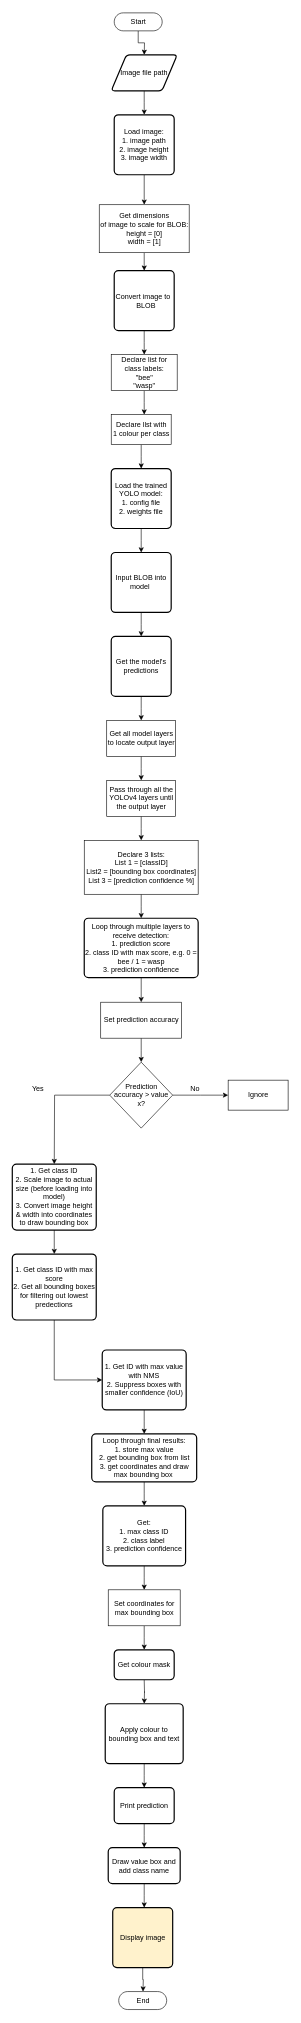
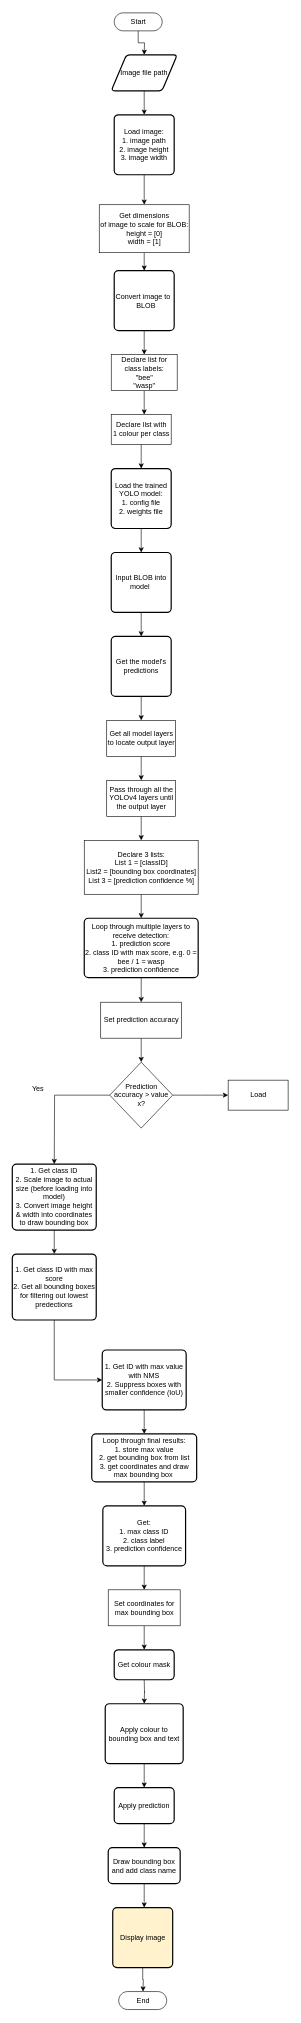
node "No": removed
node "Ignore": label "Ignore" -> "Load"
node "Print prediction": label "Print prediction" -> "Apply prediction"
node "Draw value box and add class name": label "Draw value box and add class name" -> "Draw bounding box and add class name"
